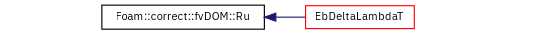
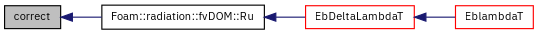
node "correct": added
node "Foam::correct::fvDOM::Ru": label "Foam::correct::fvDOM::Ru" -> "Foam::radiation::fvDOM::Ru"
node "EblambdaT": added
